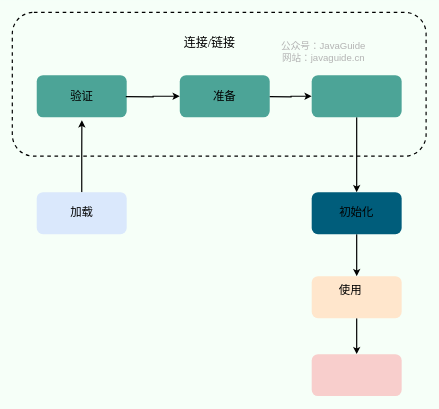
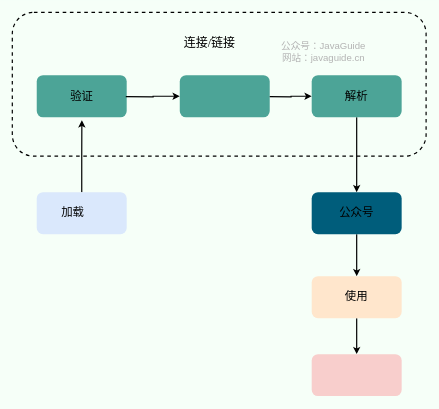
node "准备": removed
node "解析": added
node "加载": moved (82, 213) -> (73, 213)
node "初始化": label "初始化" -> "公众号"
node "使用": moved (351, 291) -> (357, 297)
